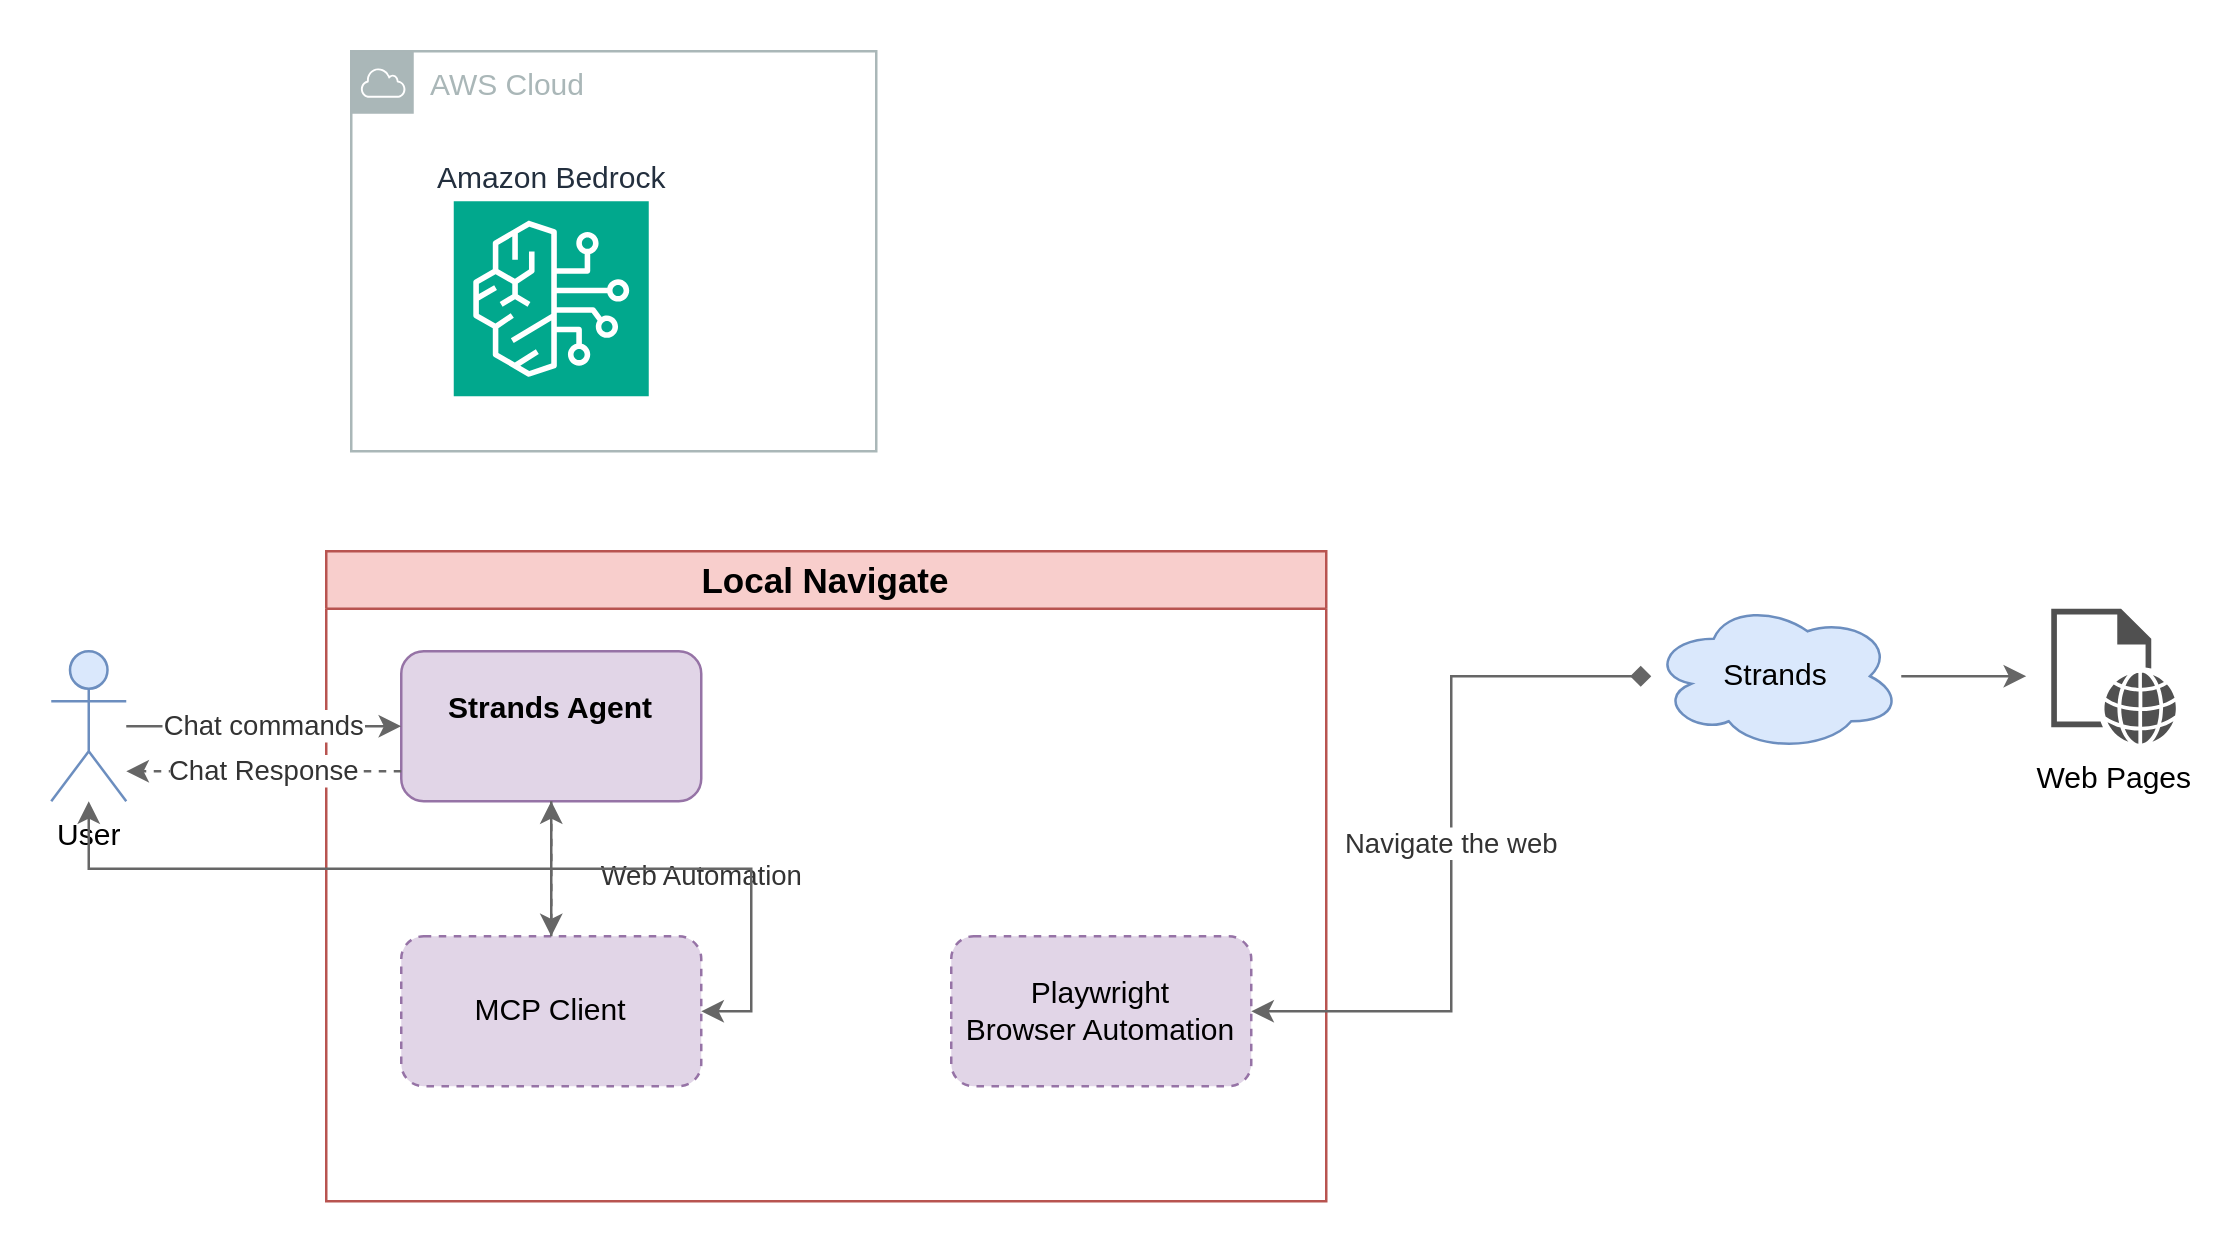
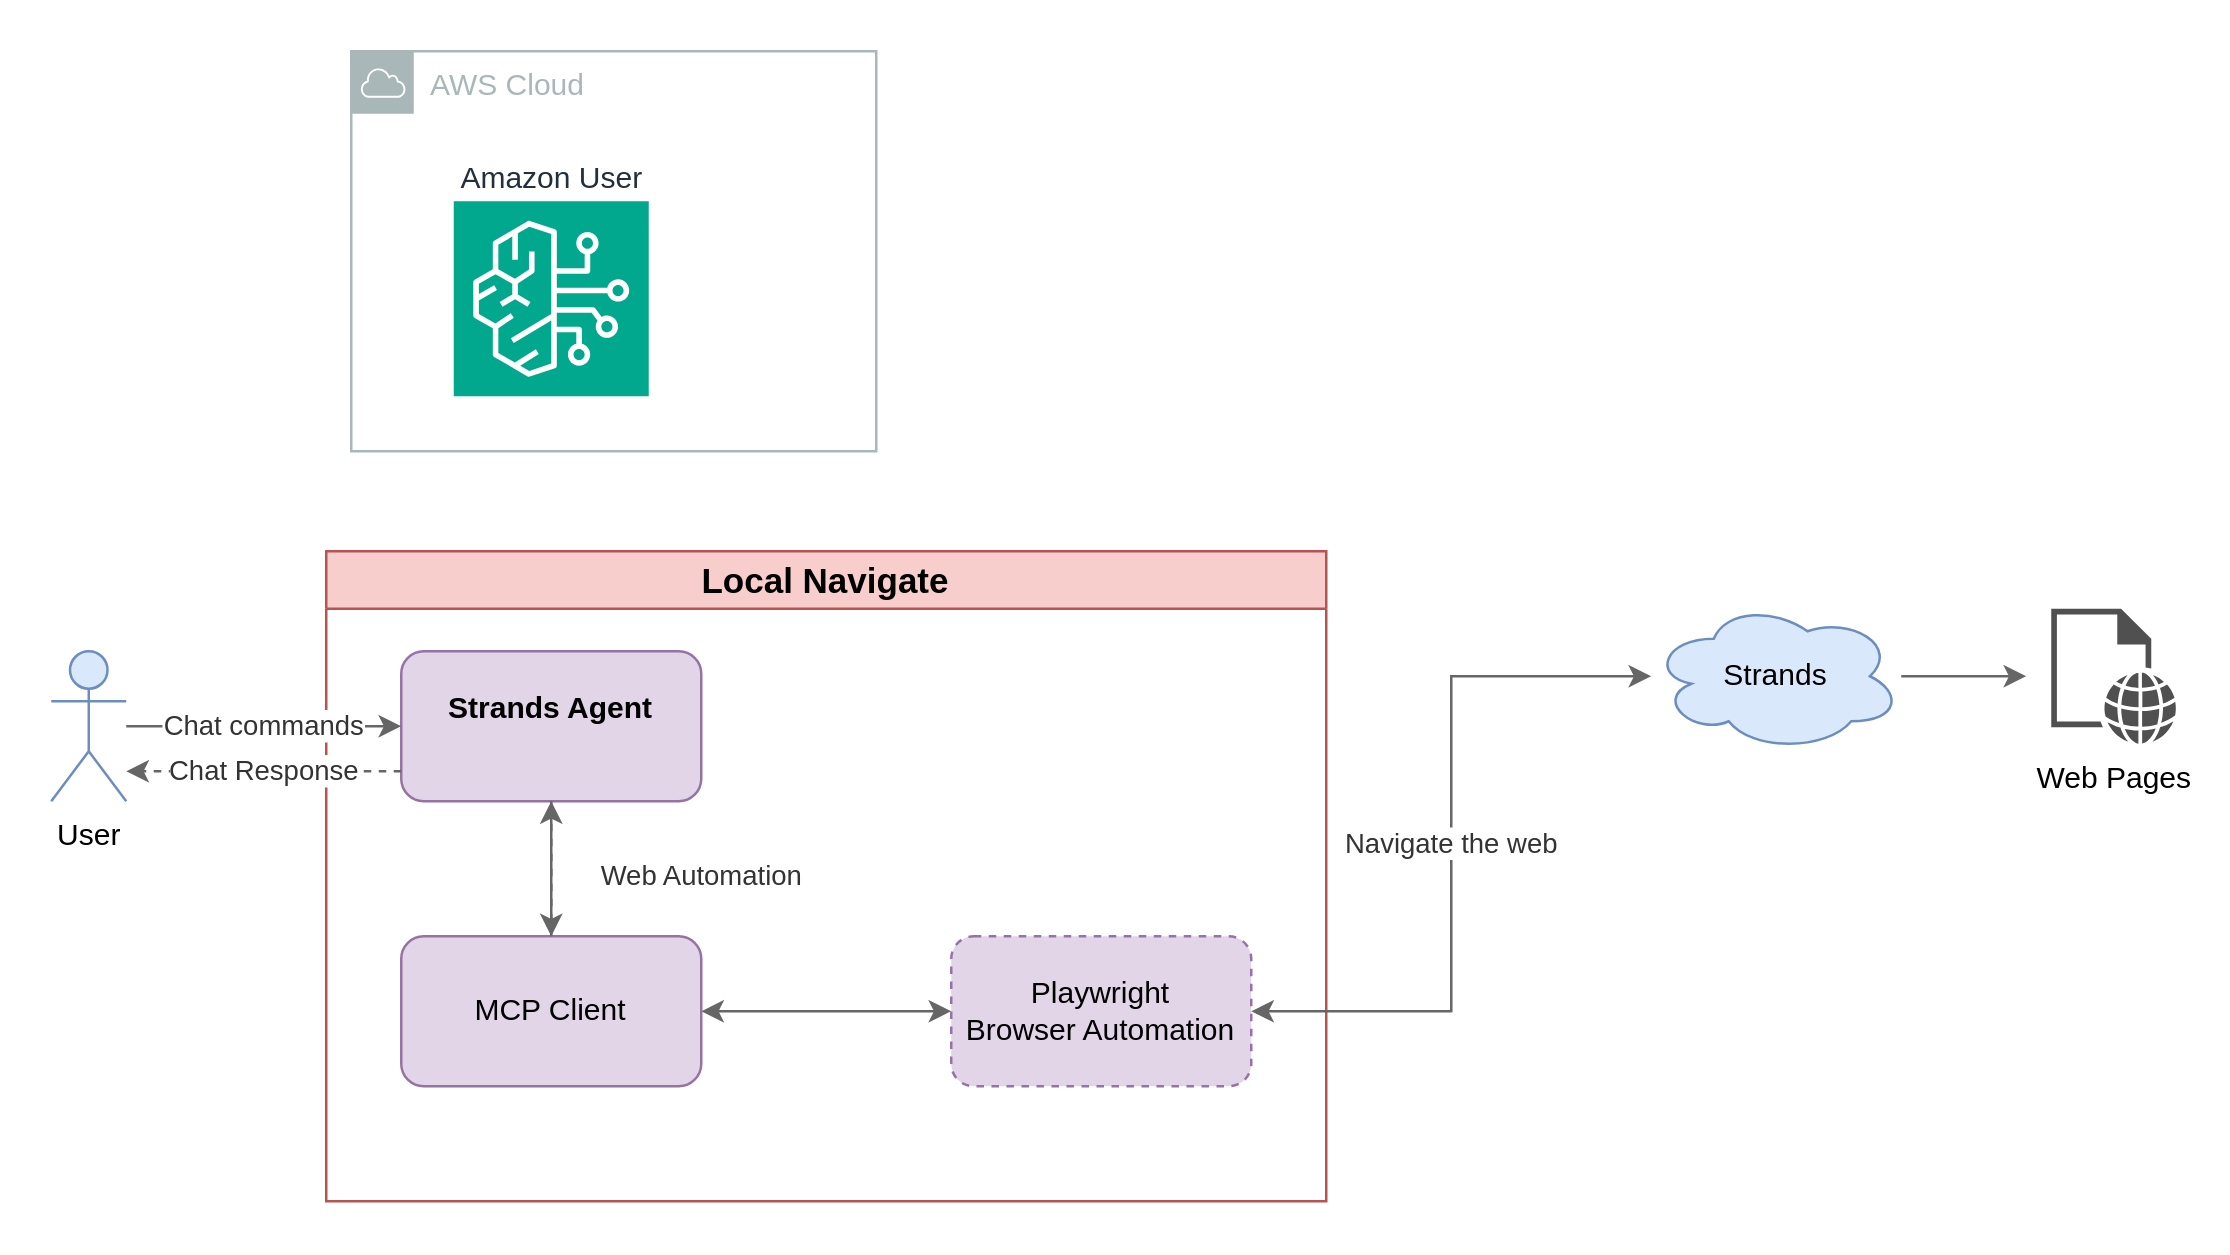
node "Amazon Bedrock": label "Amazon Bedrock" -> "Amazon User"
edge "Strands" -- "Playwright Browser Automation": arrowhead diamond -> classic
edge "User" -- "MCP Client": now "Playwright Browser Automation" -- "MCP Client"
node "MCP Client": style dashed -> solid
